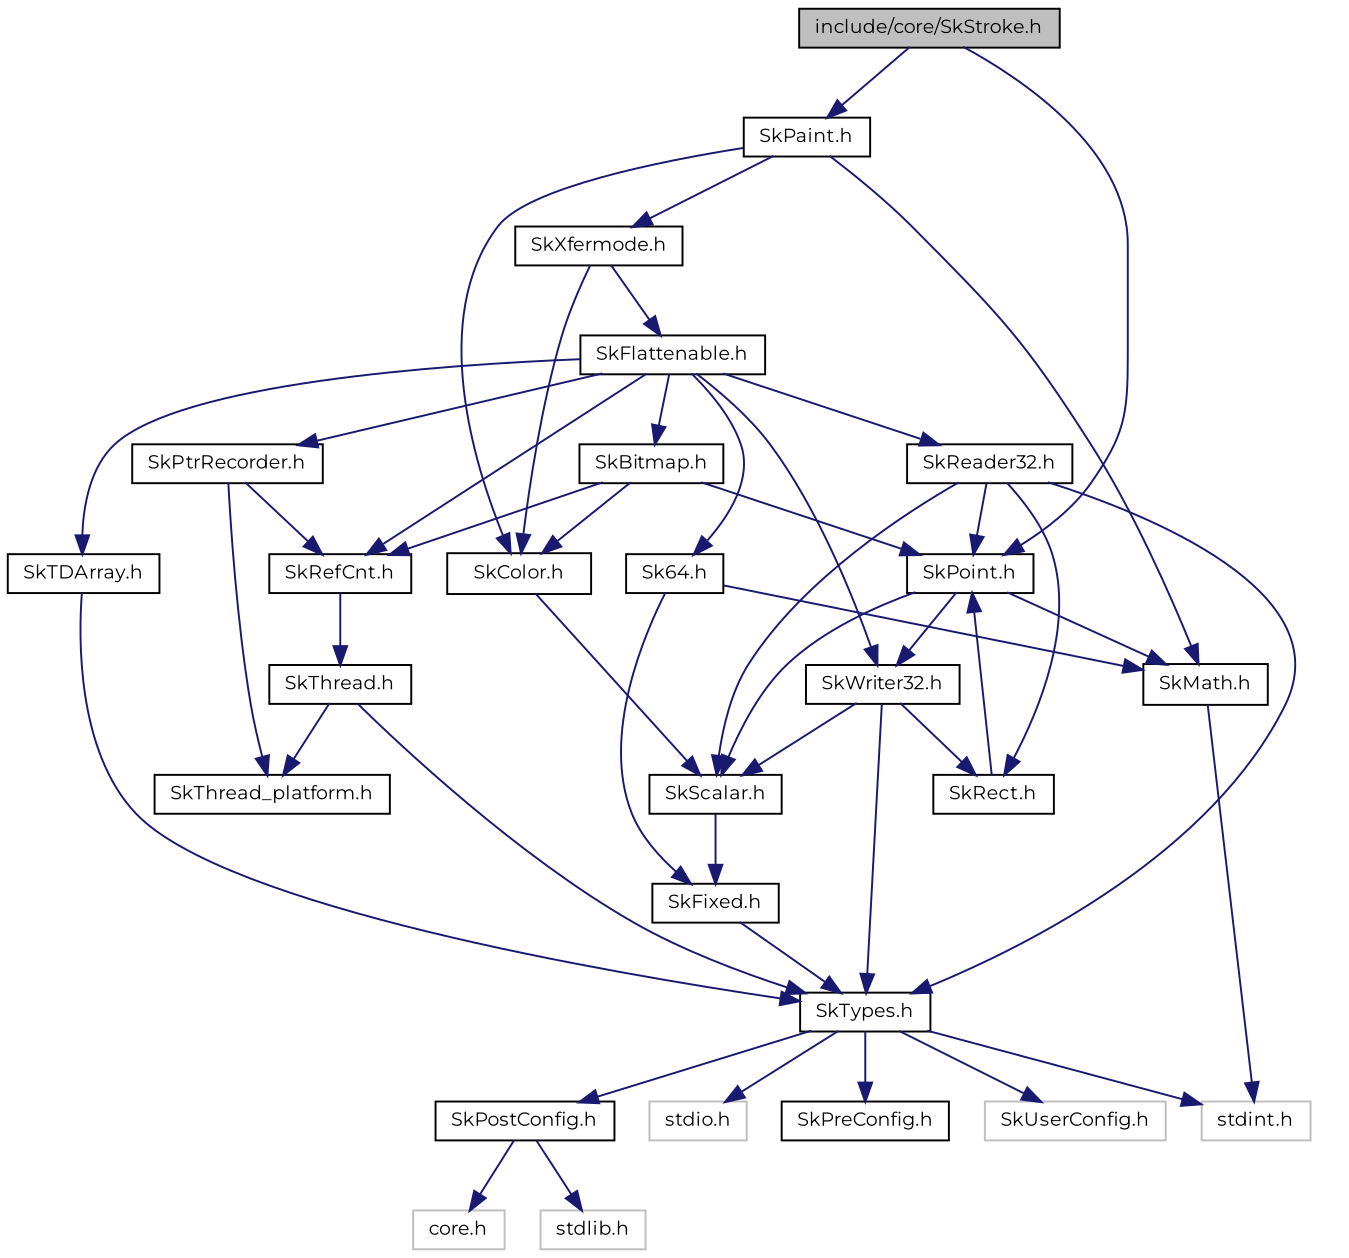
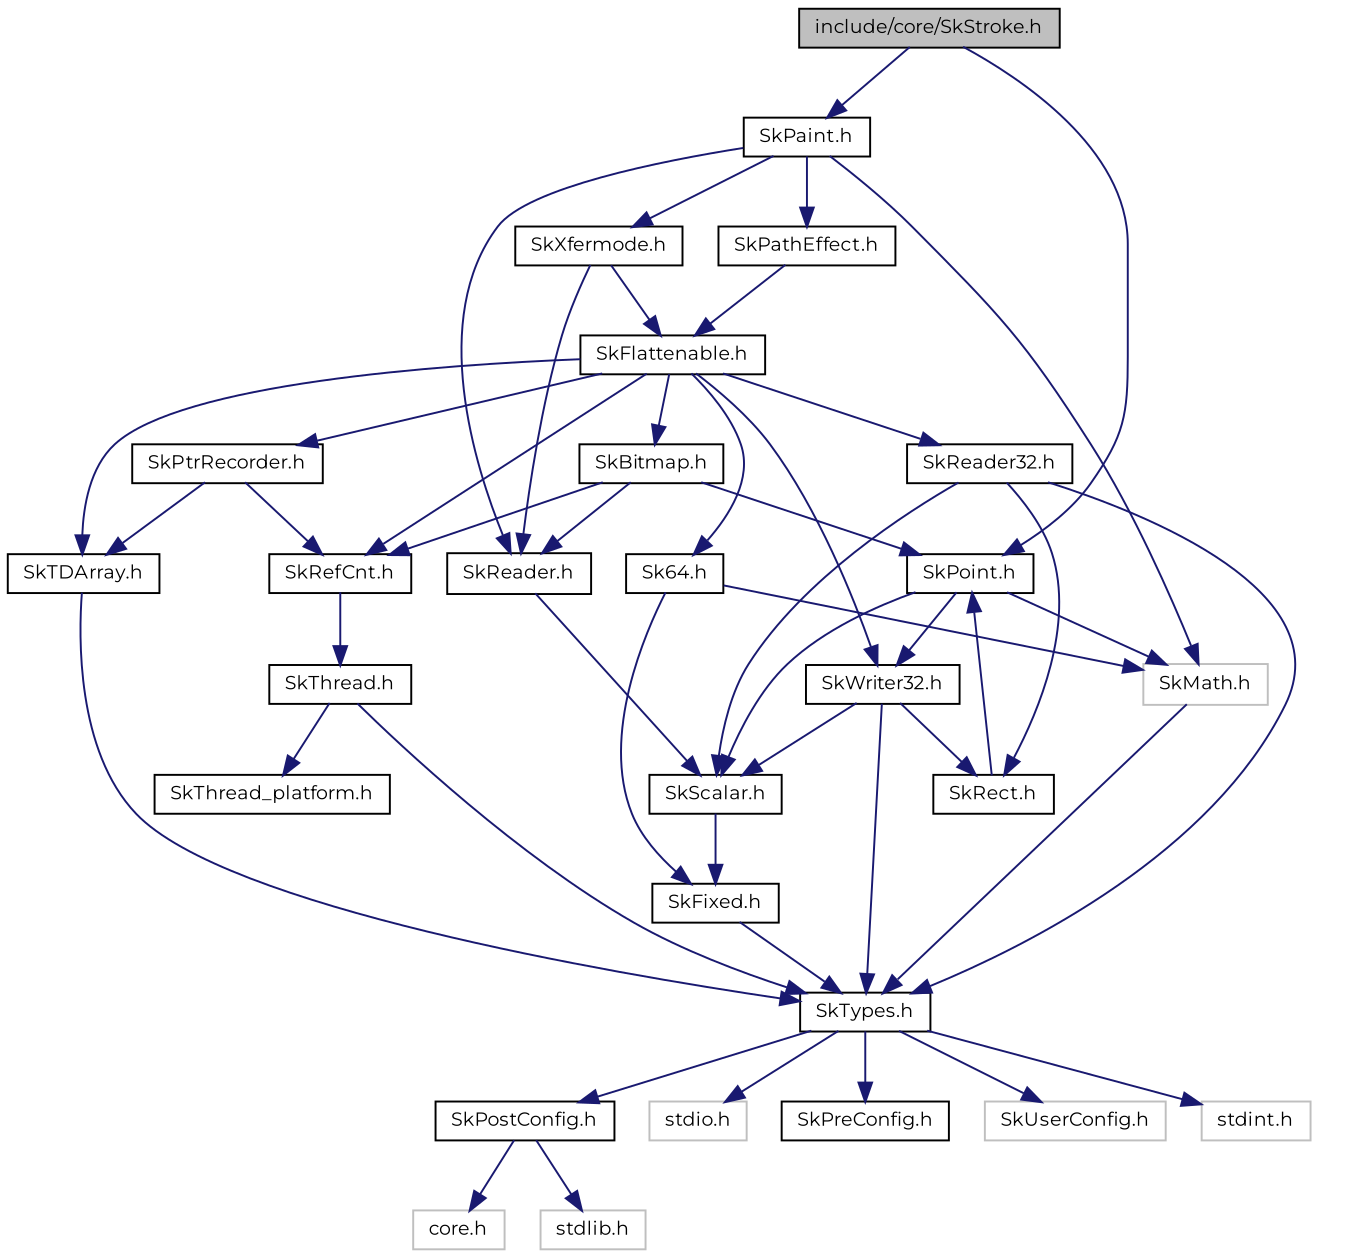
node "SkPathEffect.h": added
edge "SkReader32.h" -> "SkPoint.h": removed
node "SkColor.h": label "SkColor.h" -> "SkReader.h"
edge "SkPtrRecorder.h" -> "SkThread_platform.h": now "SkPtrRecorder.h" -> "SkTDArray.h"
node "SkMath.h": color black -> grey75
edge "SkMath.h" -> "stdint.h": now "SkMath.h" -> "SkTypes.h"
